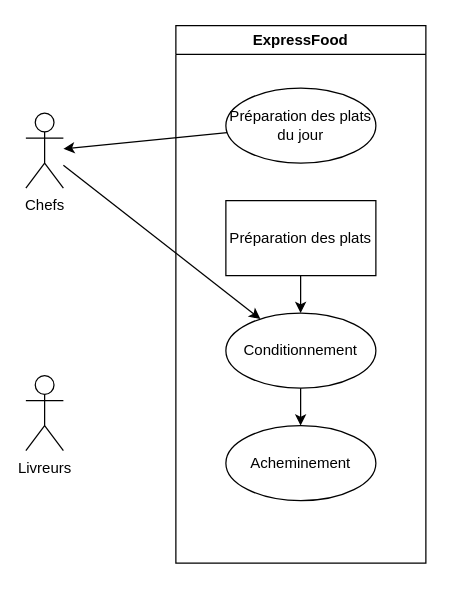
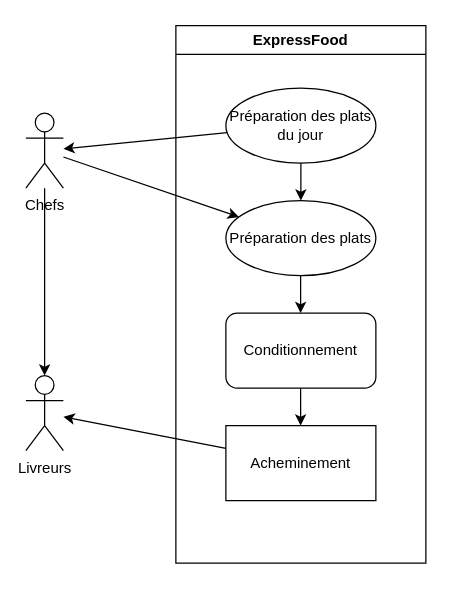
edge "Préparation des plats du jour" -> "Préparation des plats": added
edge "Chefs" -> "Préparation des plats": added
node "Préparation des plats": shape rectangle -> ellipse
edge "Chefs" -> "Conditionnement": now "Chefs" -> "Livreurs"
node "Conditionnement": shape ellipse -> rounded rectangle
edge "Acheminement" -> "Livreurs": added
node "Acheminement": shape ellipse -> rectangle
